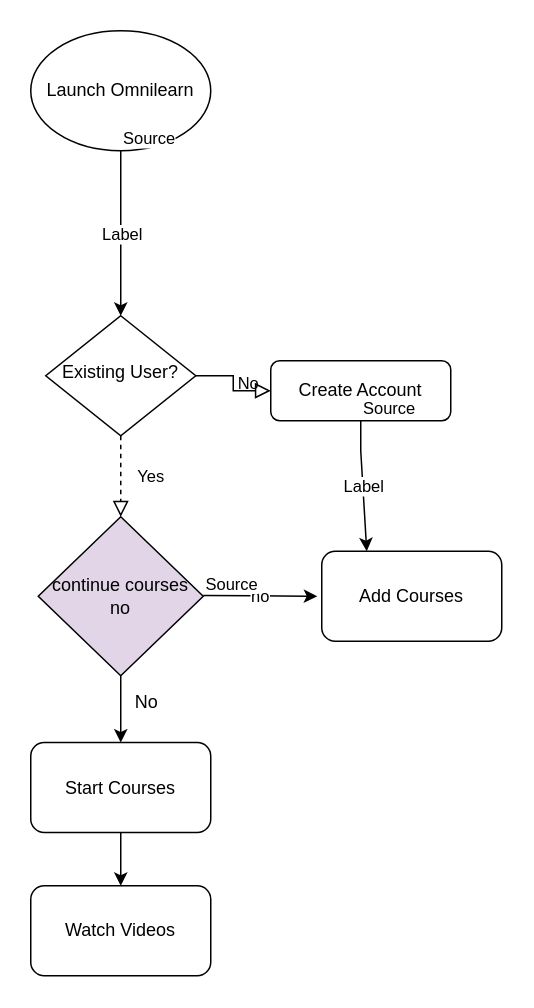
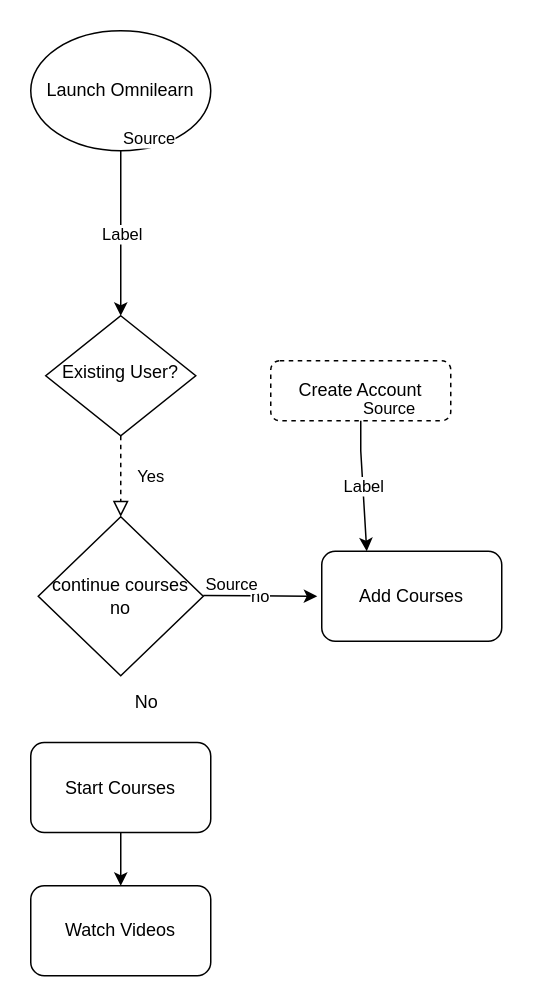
edge "Existing User?" -> "Create Account": removed, label "No"
node "Create Account": style solid -> dashed
node "continue courses no": fillcolor #e1d5e7 -> #ffffff
edge "continue courses no" -> "Start Courses": removed
